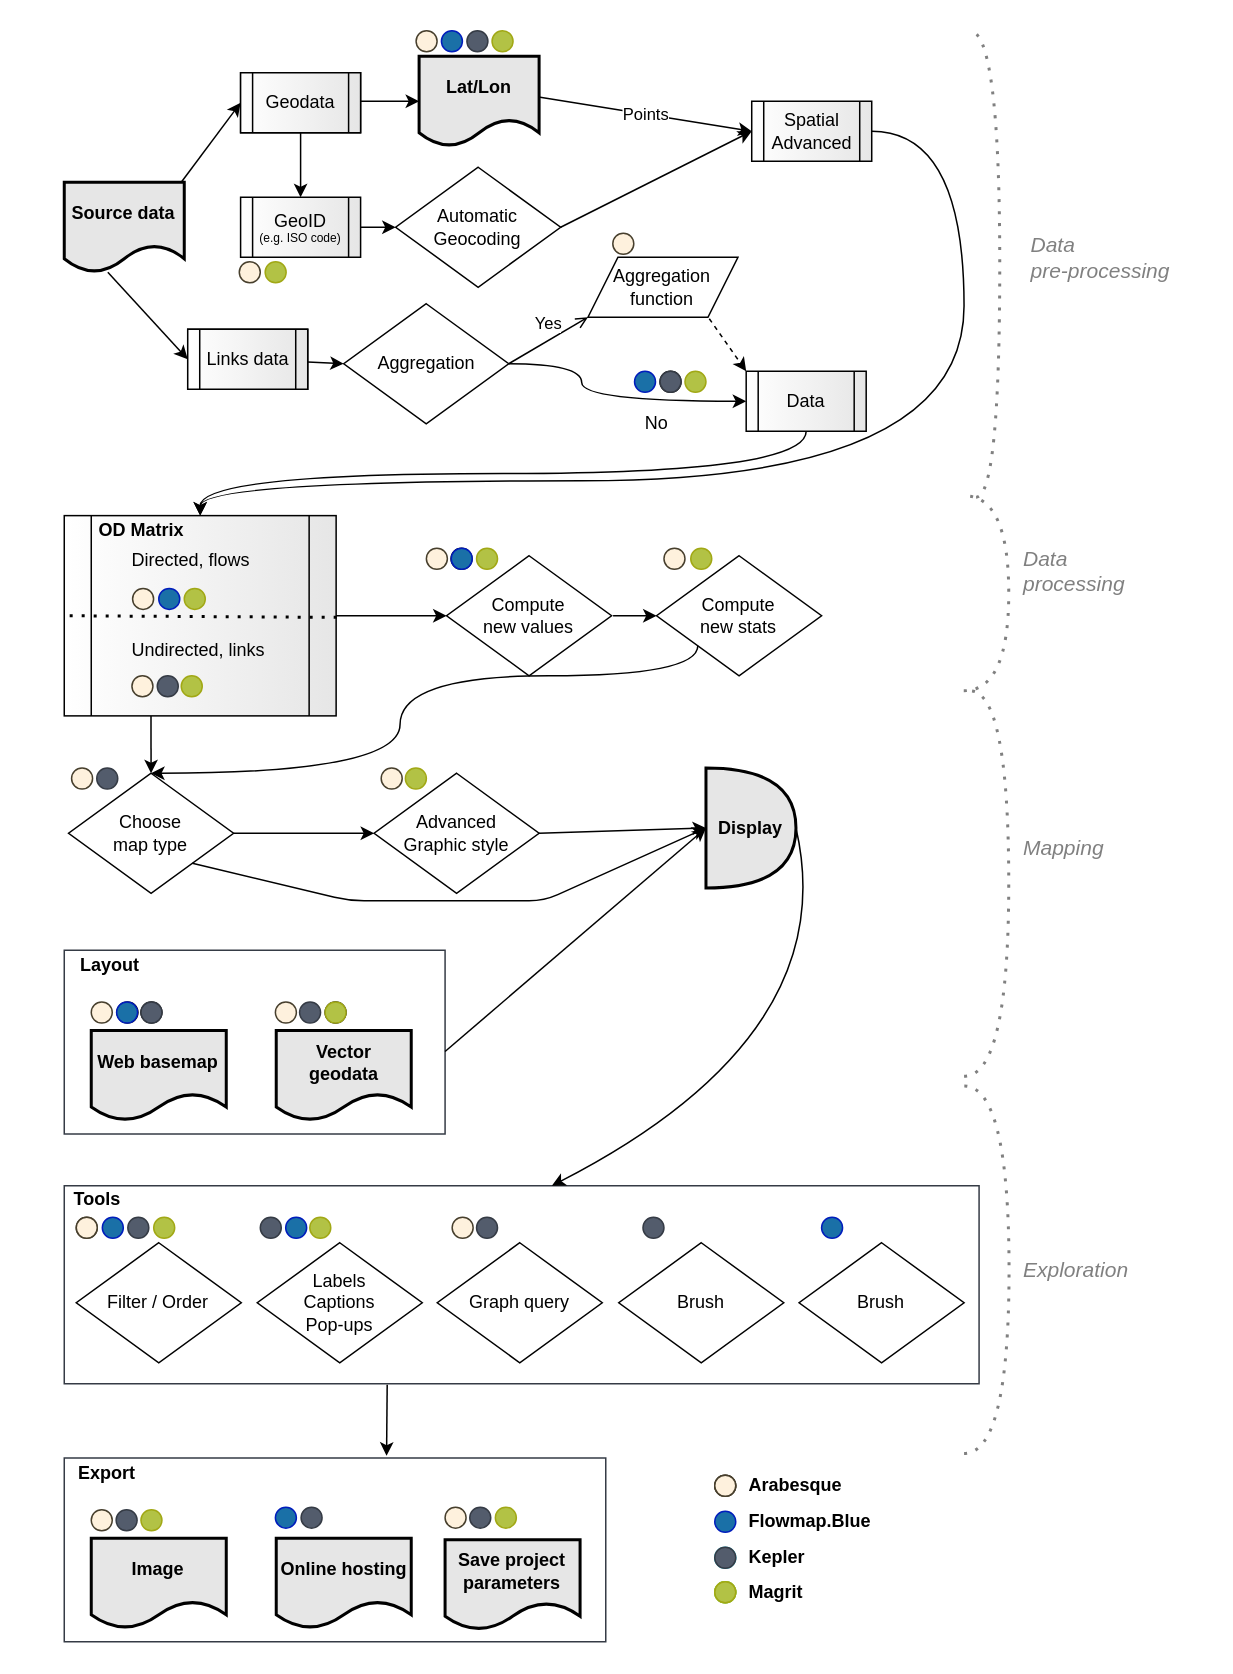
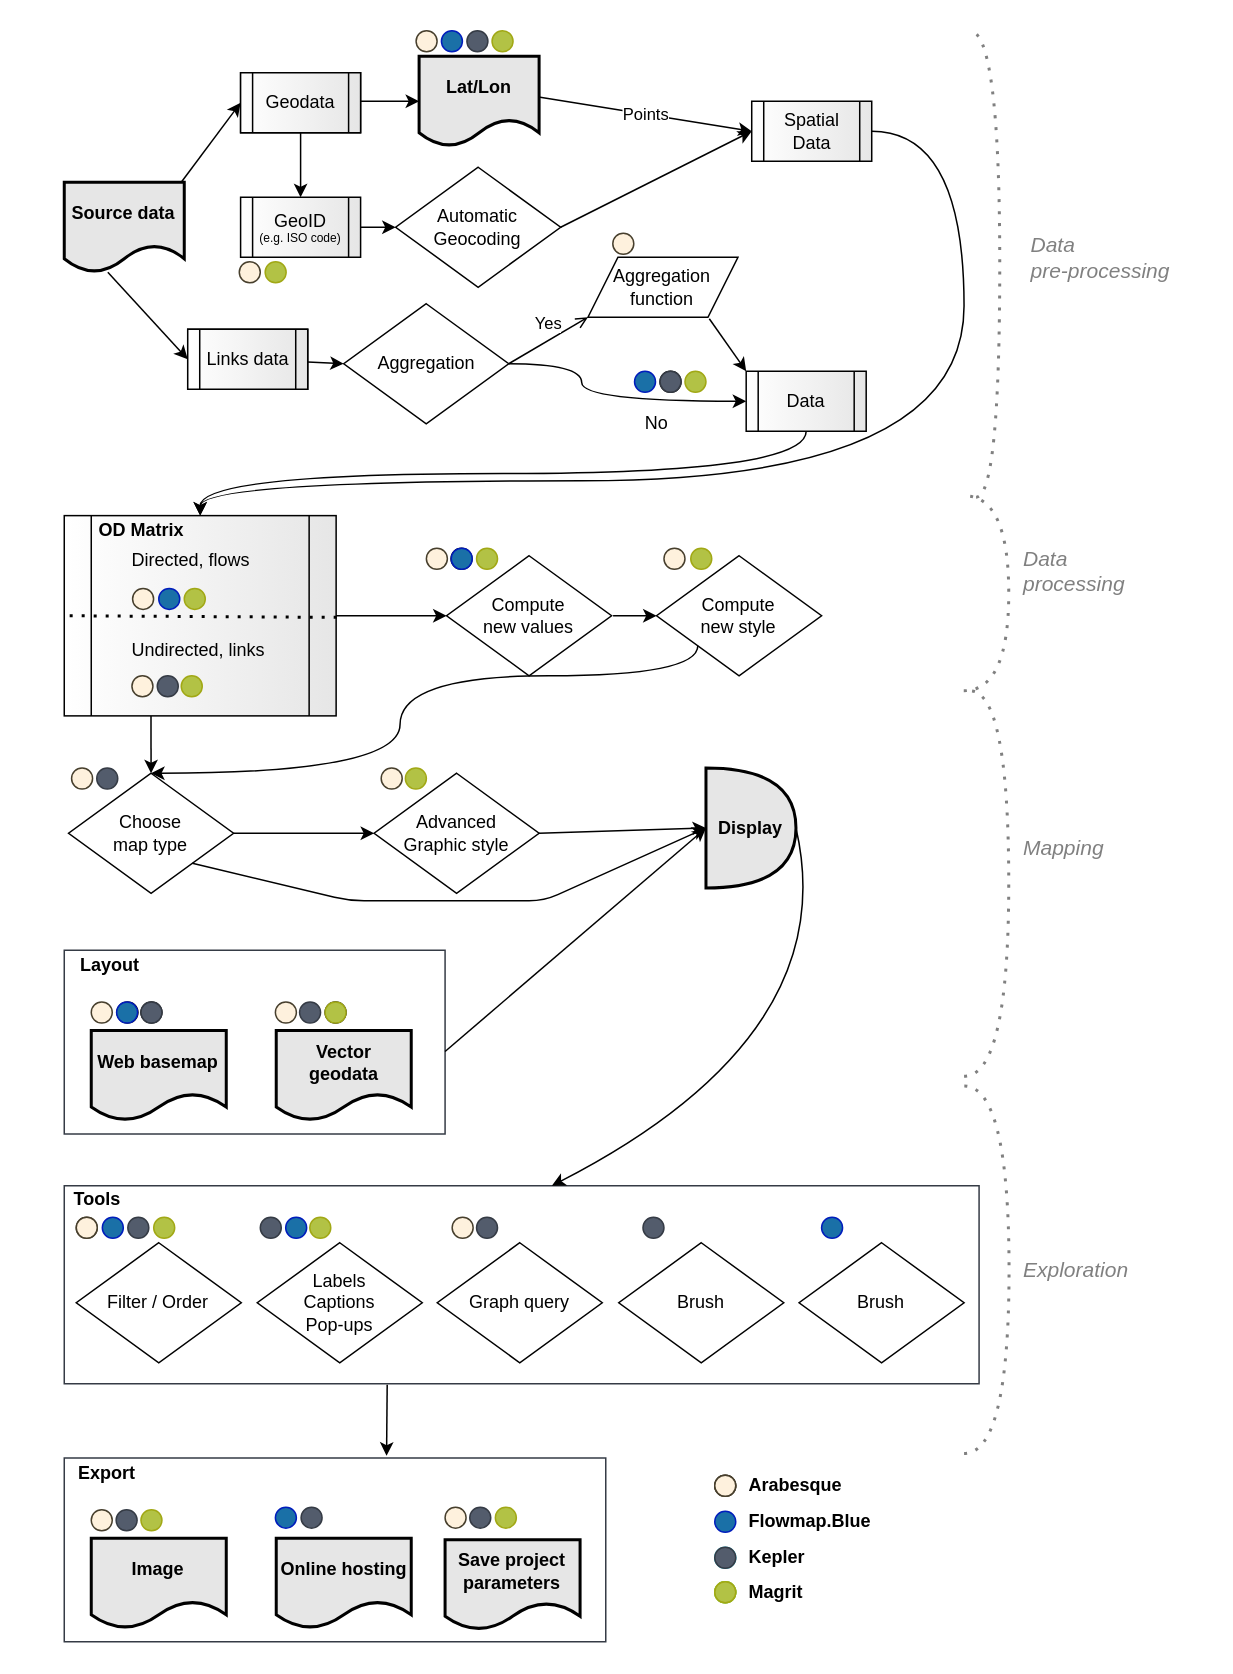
node "Spatial Advanced": label "Spatial Advanced" -> "Spatial Data"
edge "Aggregation function" -> "Data": style dashed -> solid
node "Compute new stats": label "Compute new stats" -> "Compute new style"
